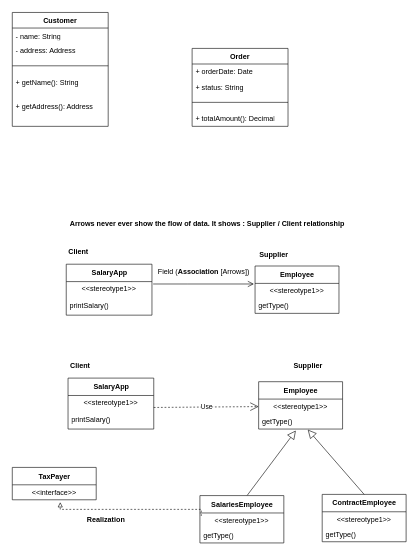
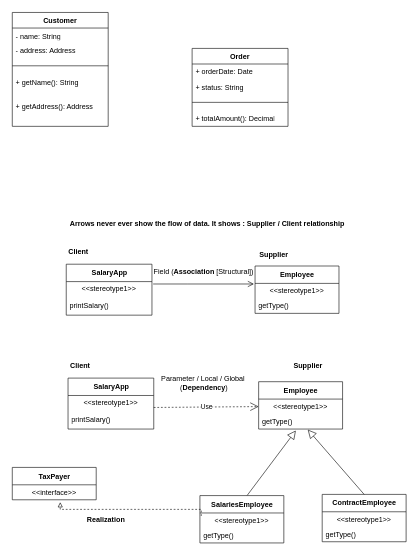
node "Field (Association [Arrows])": label "Field (Association [Arrows])" -> "Field (Association [Structural])"
node "Parameter / Local / Global (Dependency)": added
